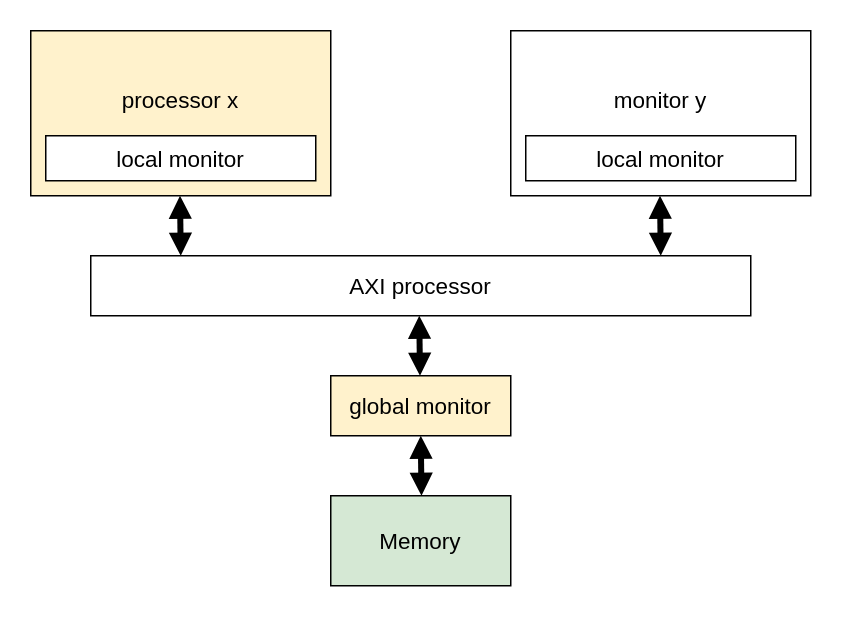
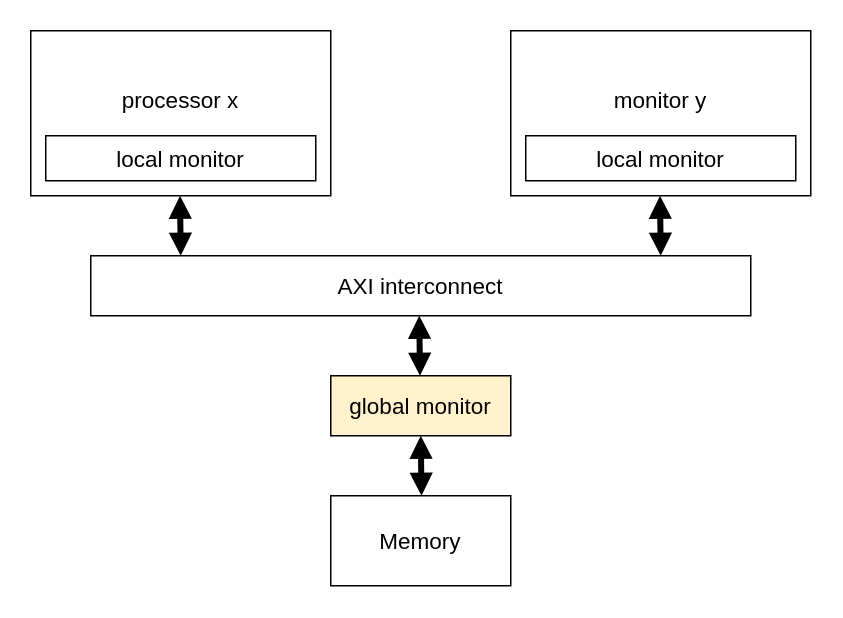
node "processor x": fillcolor #fff2cc -> #ffffff
node "AXI processor": label "AXI processor" -> "AXI interconnect"
node "Memory": fillcolor #d5e8d4 -> #ffffff
